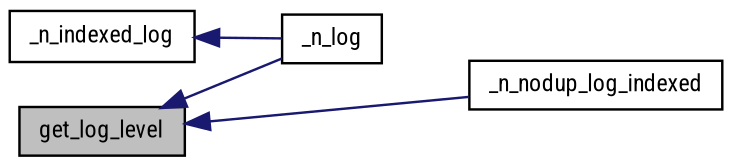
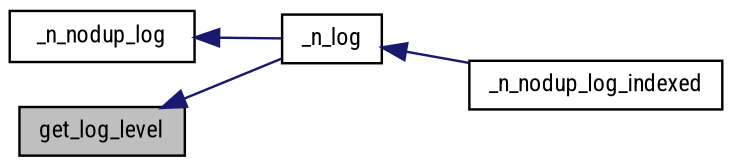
node "_n_indexed_log": label "_n_indexed_log" -> "_n_nodup_log"
edge "_n_nodup_log_indexed" -> "get_log_level": now "_n_nodup_log_indexed" -> "_n_log"
